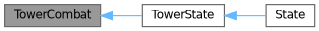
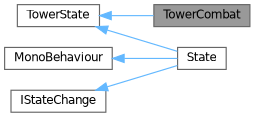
edge "TowerState" -> "TowerCombat": reversed
node "MonoBehaviour": added
node "IStateChange": added
